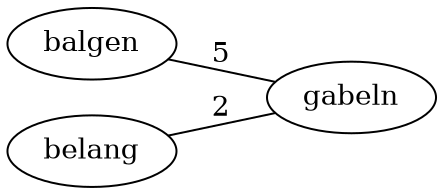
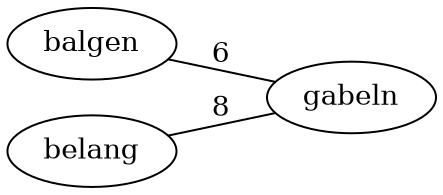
edge "balgen" -- "gabeln": label "5" -> "6"
edge "gabeln" -- "belang": label "2" -> "8"
